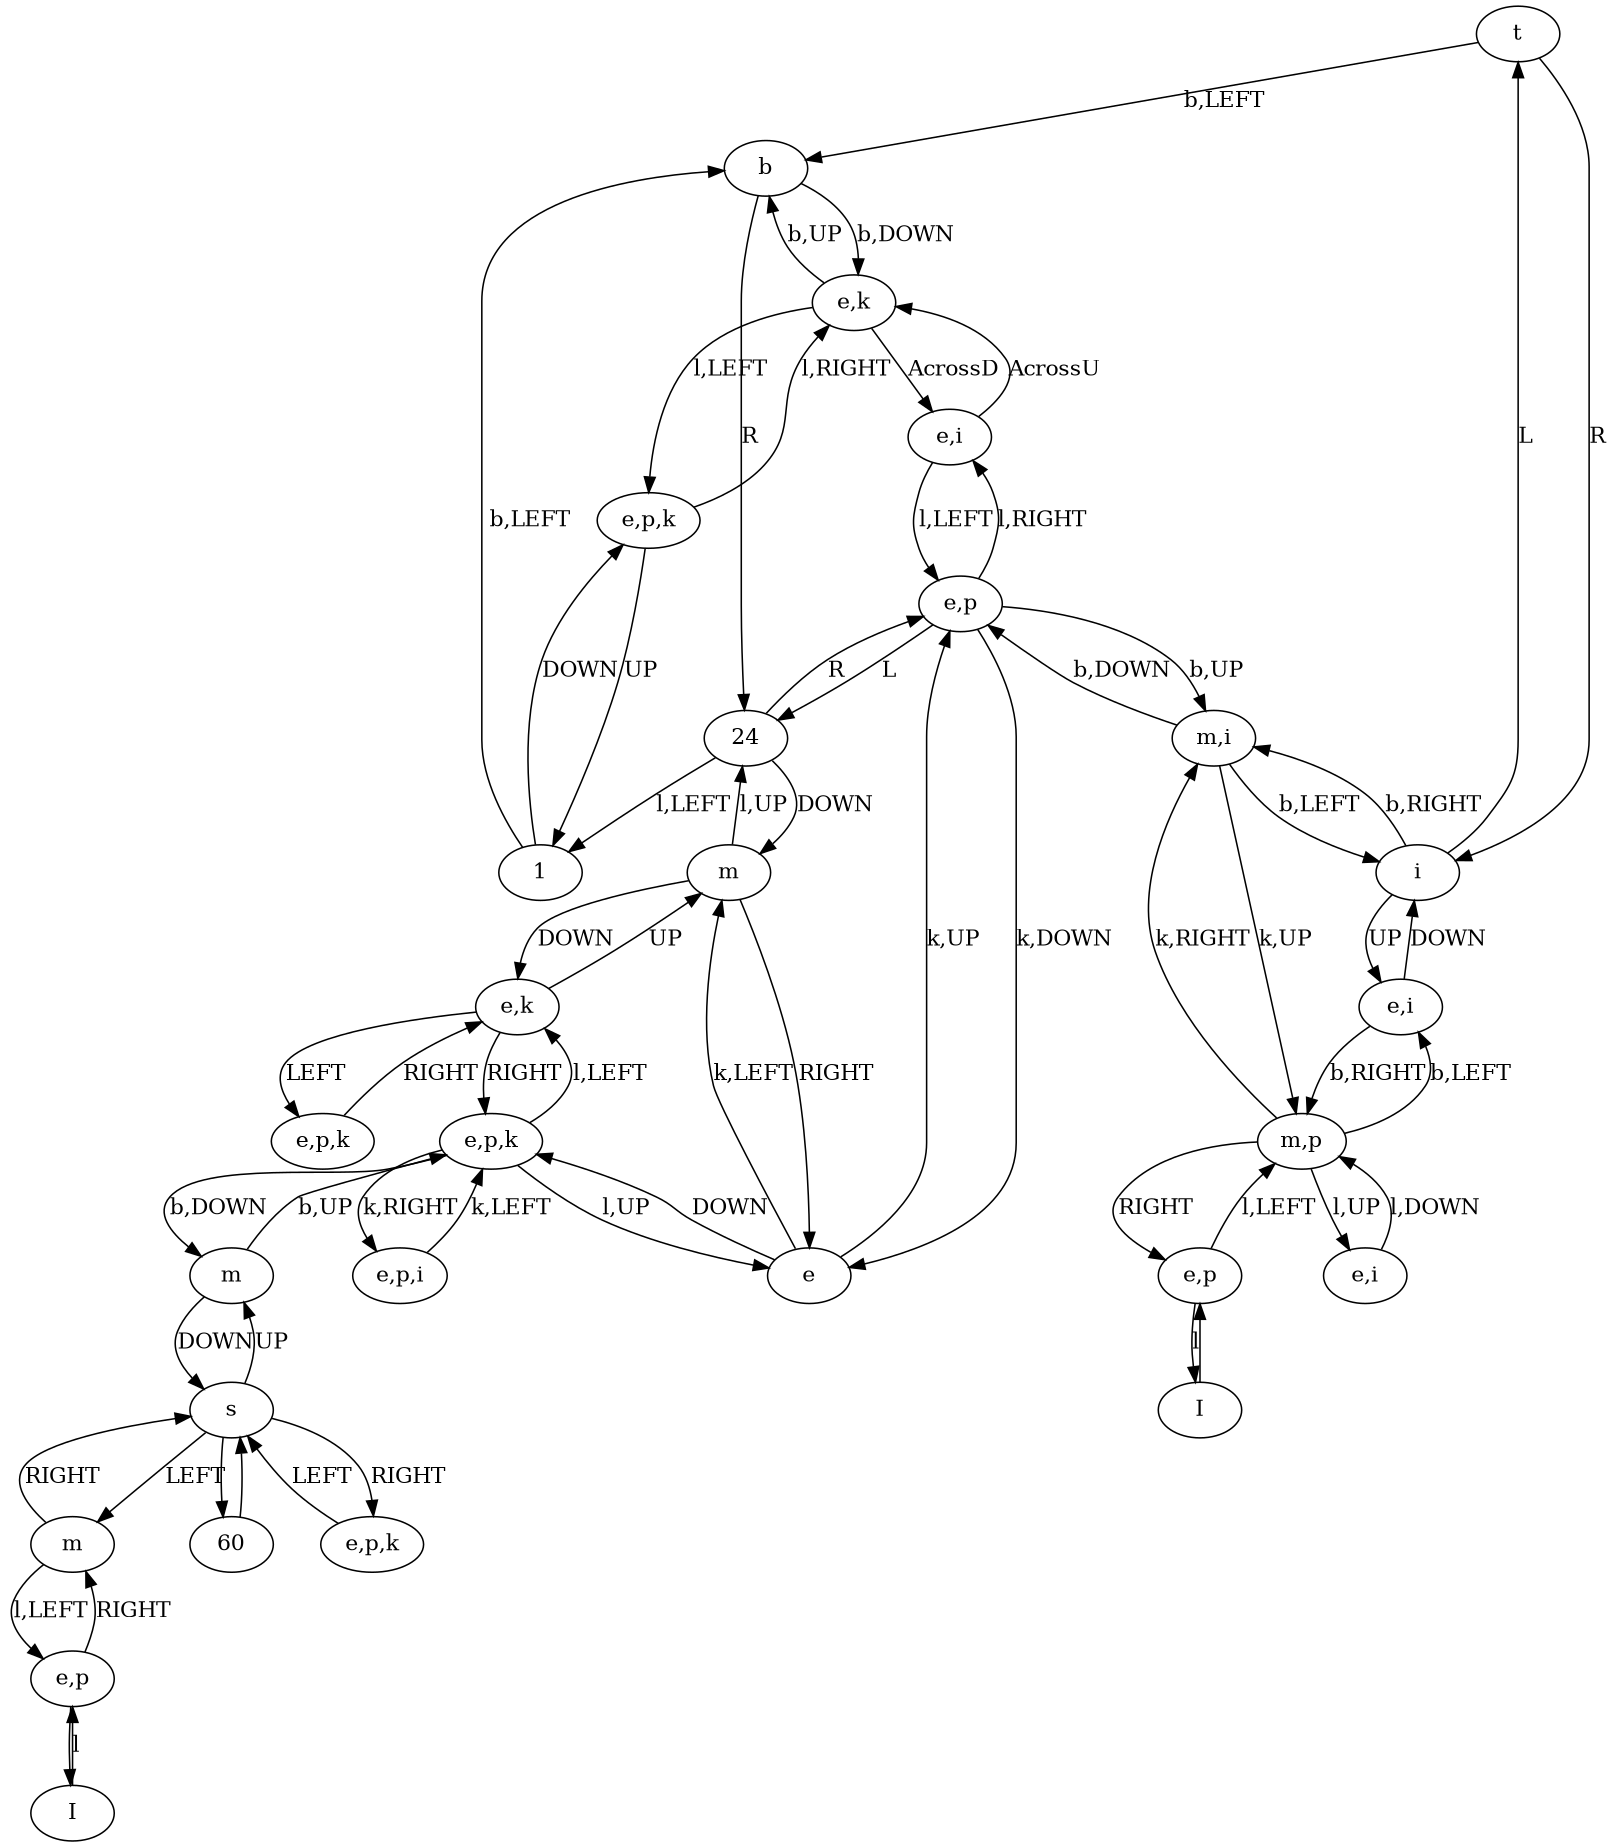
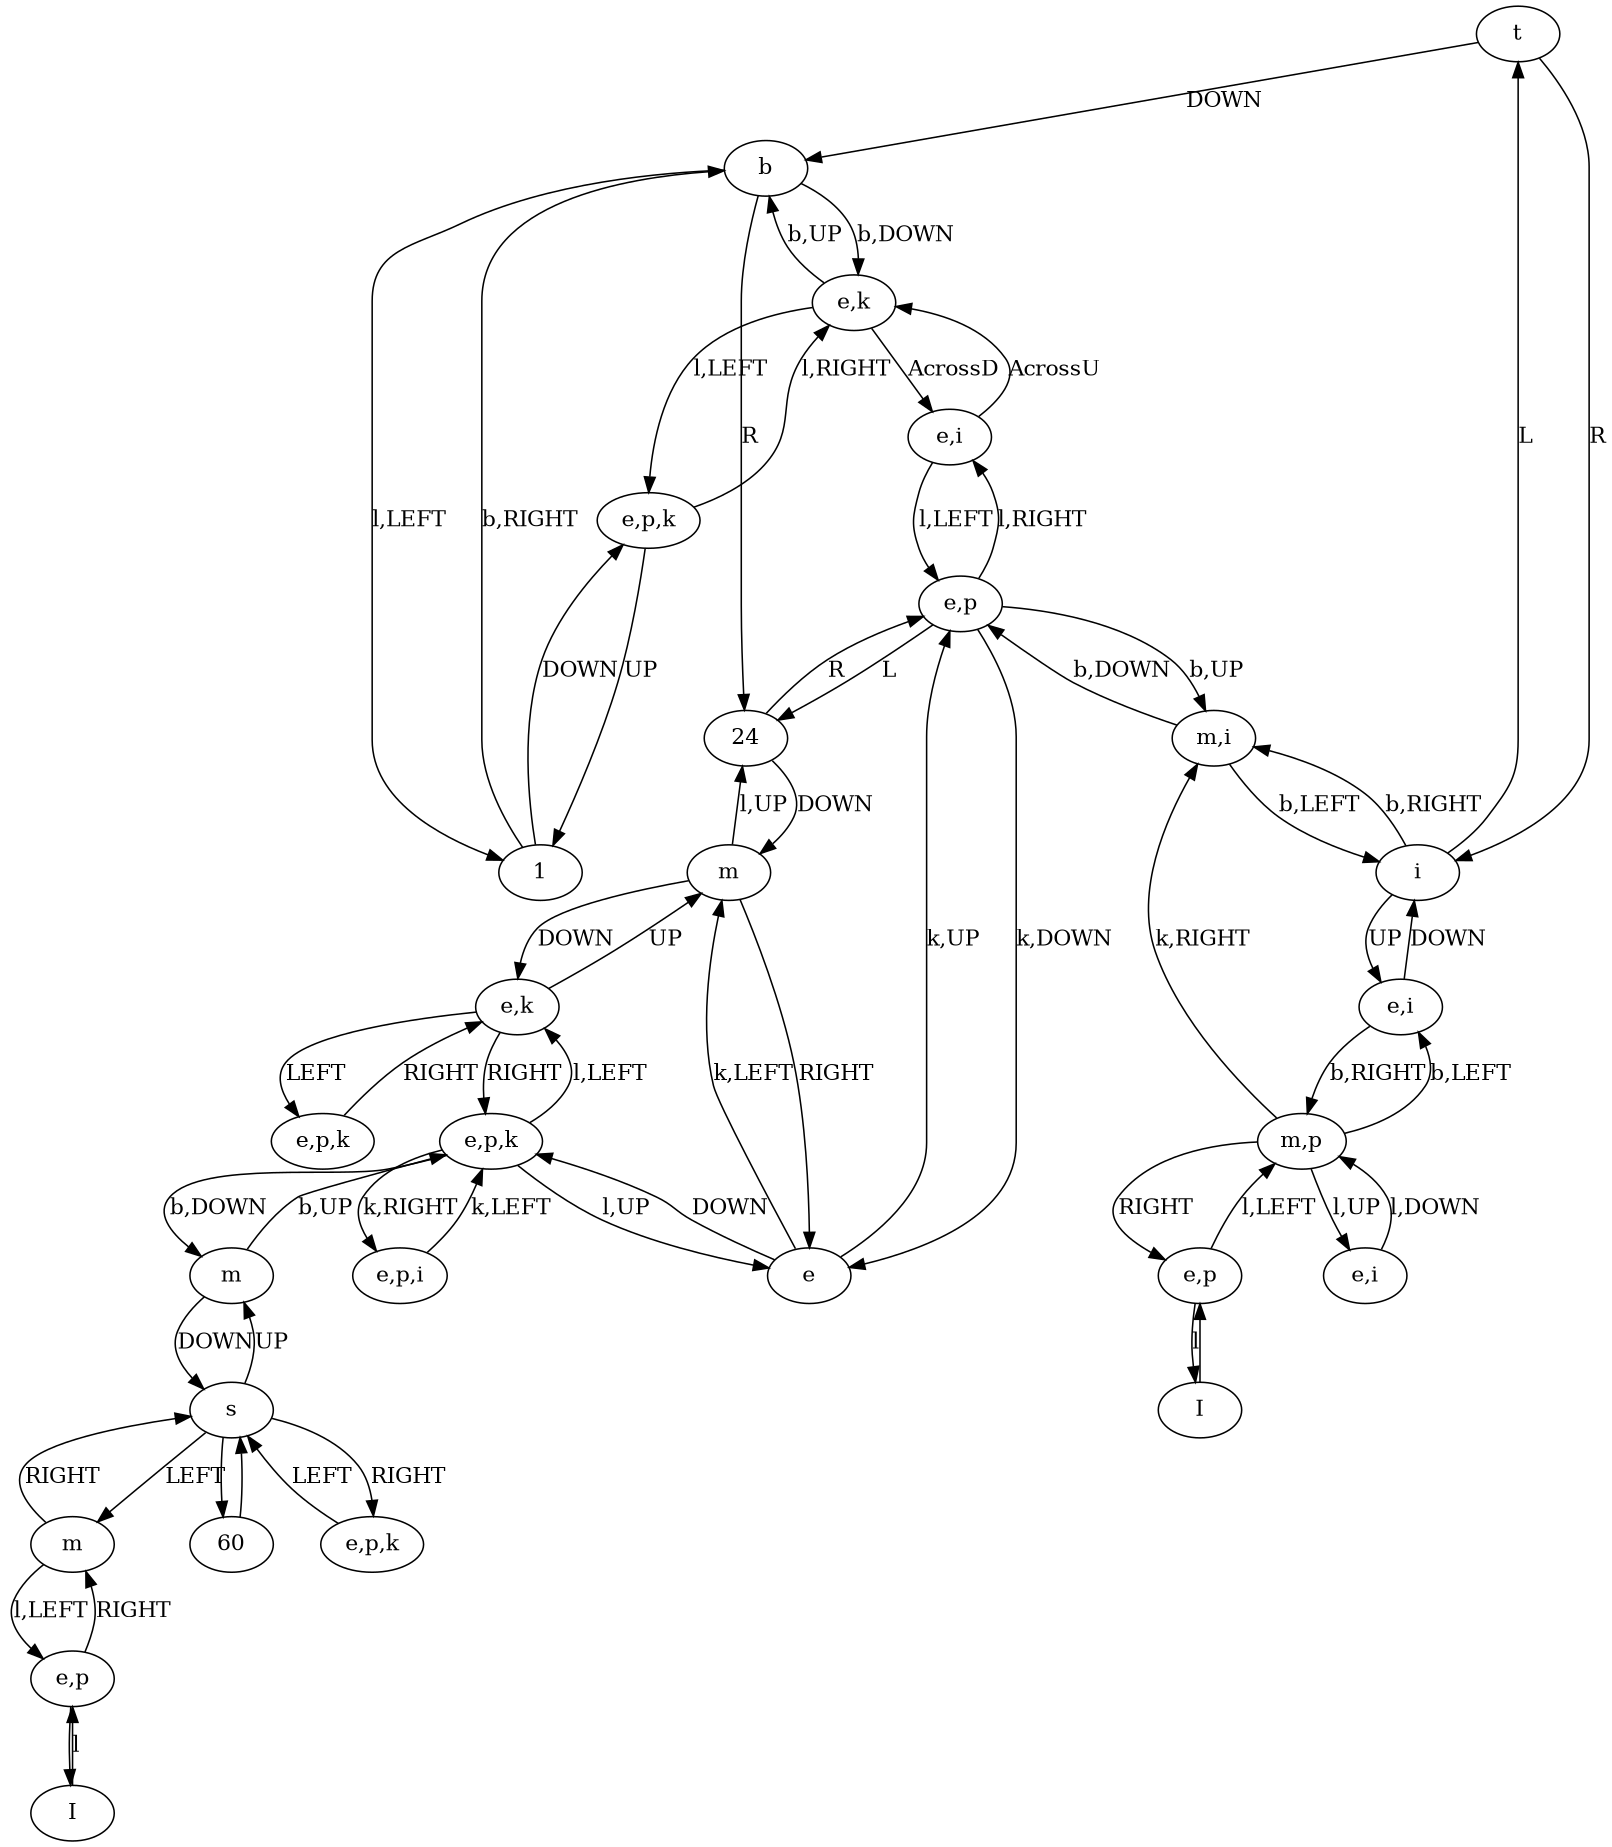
edge "t" -> "b": label "b,LEFT" -> "DOWN"
edge "1" -> "b": label "b,LEFT" -> "b,RIGHT"
edge "24" -> "1": now "b" -> "1"
edge "m,i" -> "m,p": removed, label "k,UP"
